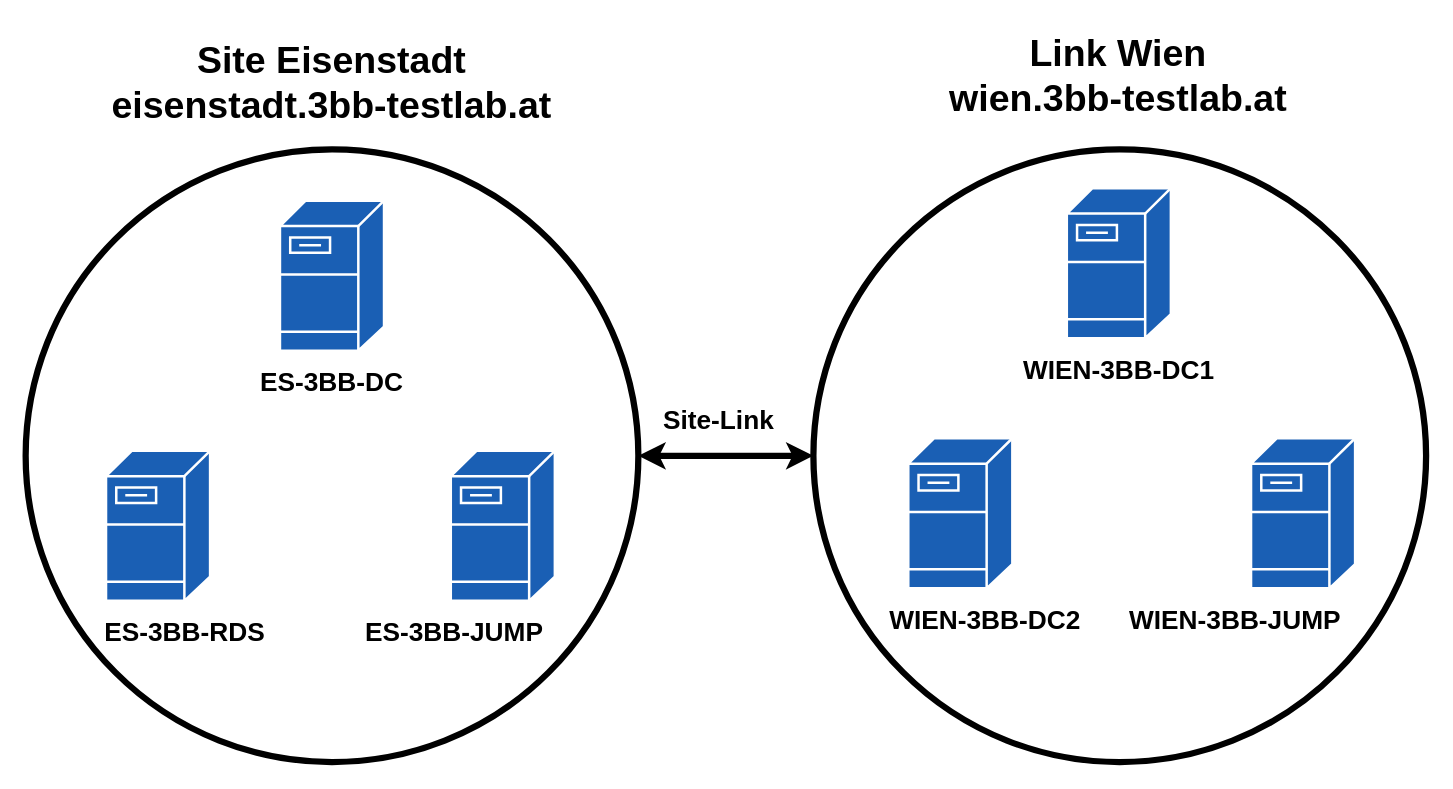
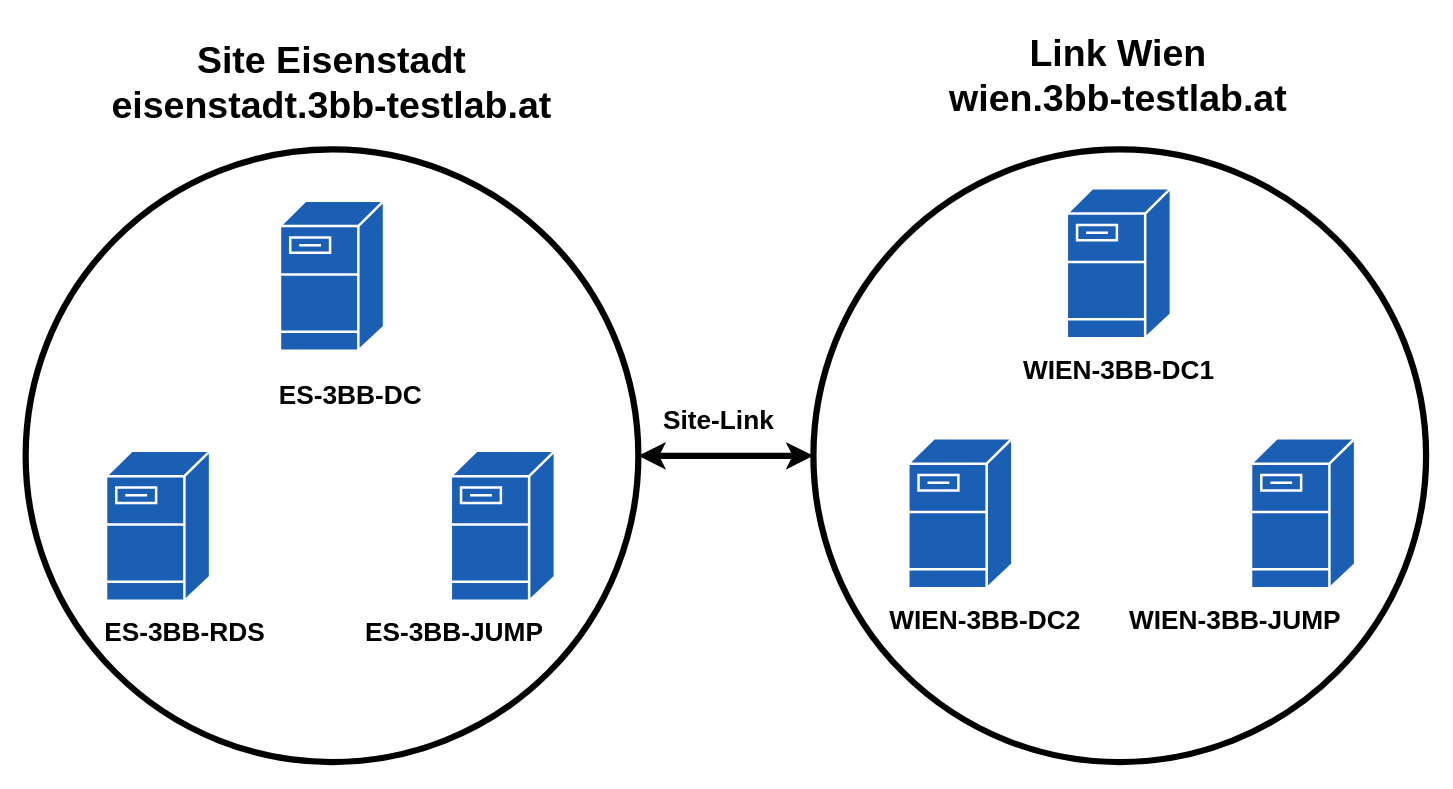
node "ES-3BB-DC": moved (332, 382) -> (351, 394)
